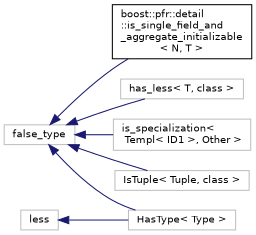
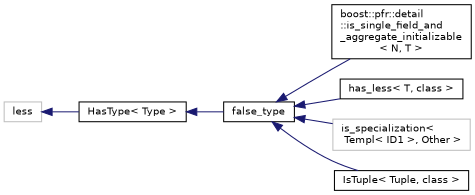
node "has_less< T, class >": color grey75 -> black
node "false_type": color grey75 -> black
node "IsTuple< Tuple, class >": color grey75 -> black
edge "HasType< Type >" -> "false_type": reversed
node "HasType< Type >": color grey75 -> black
